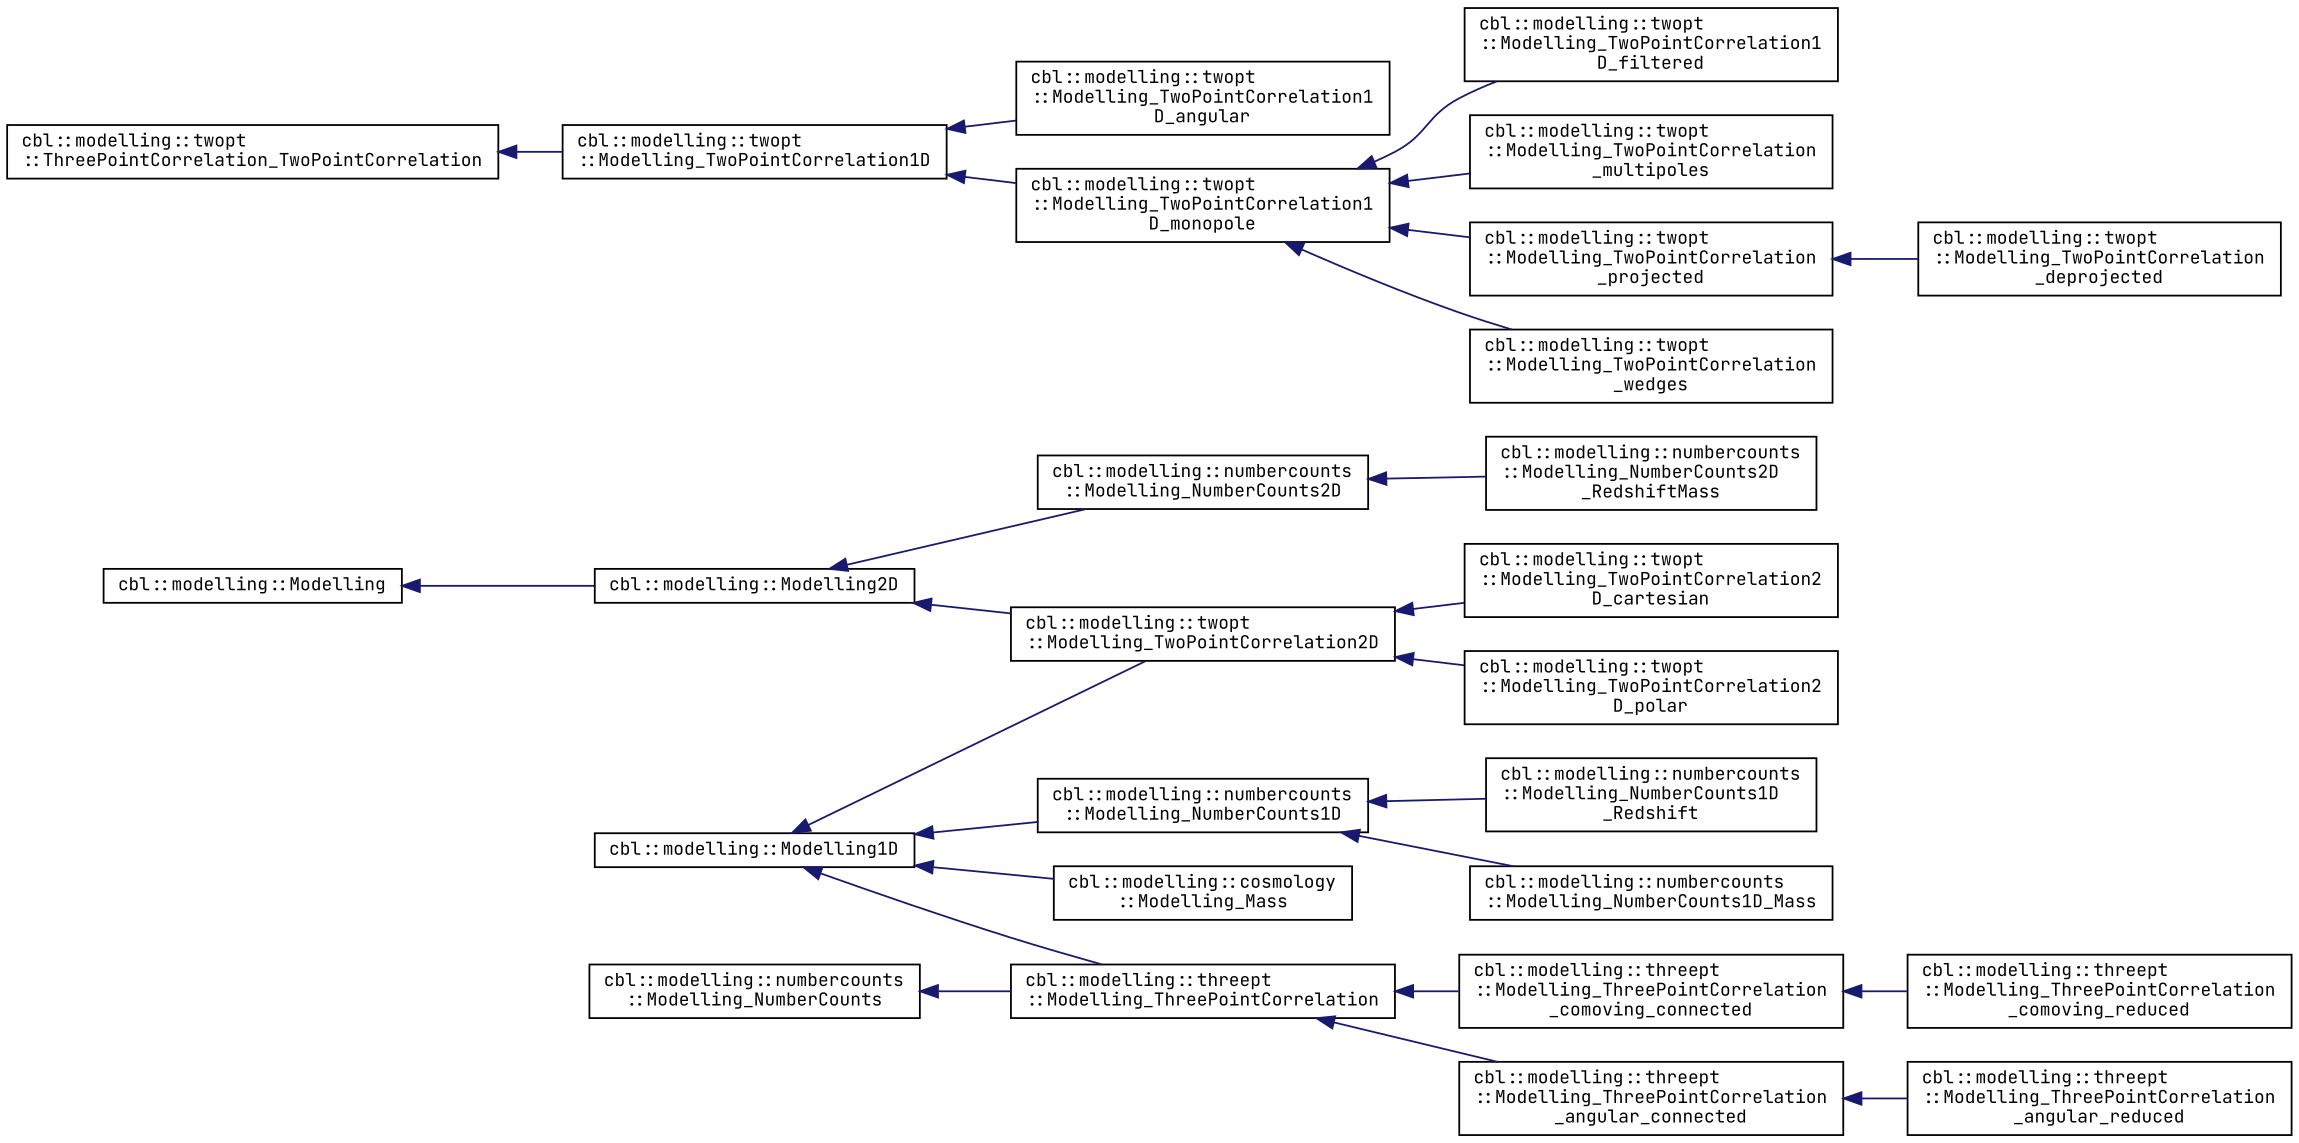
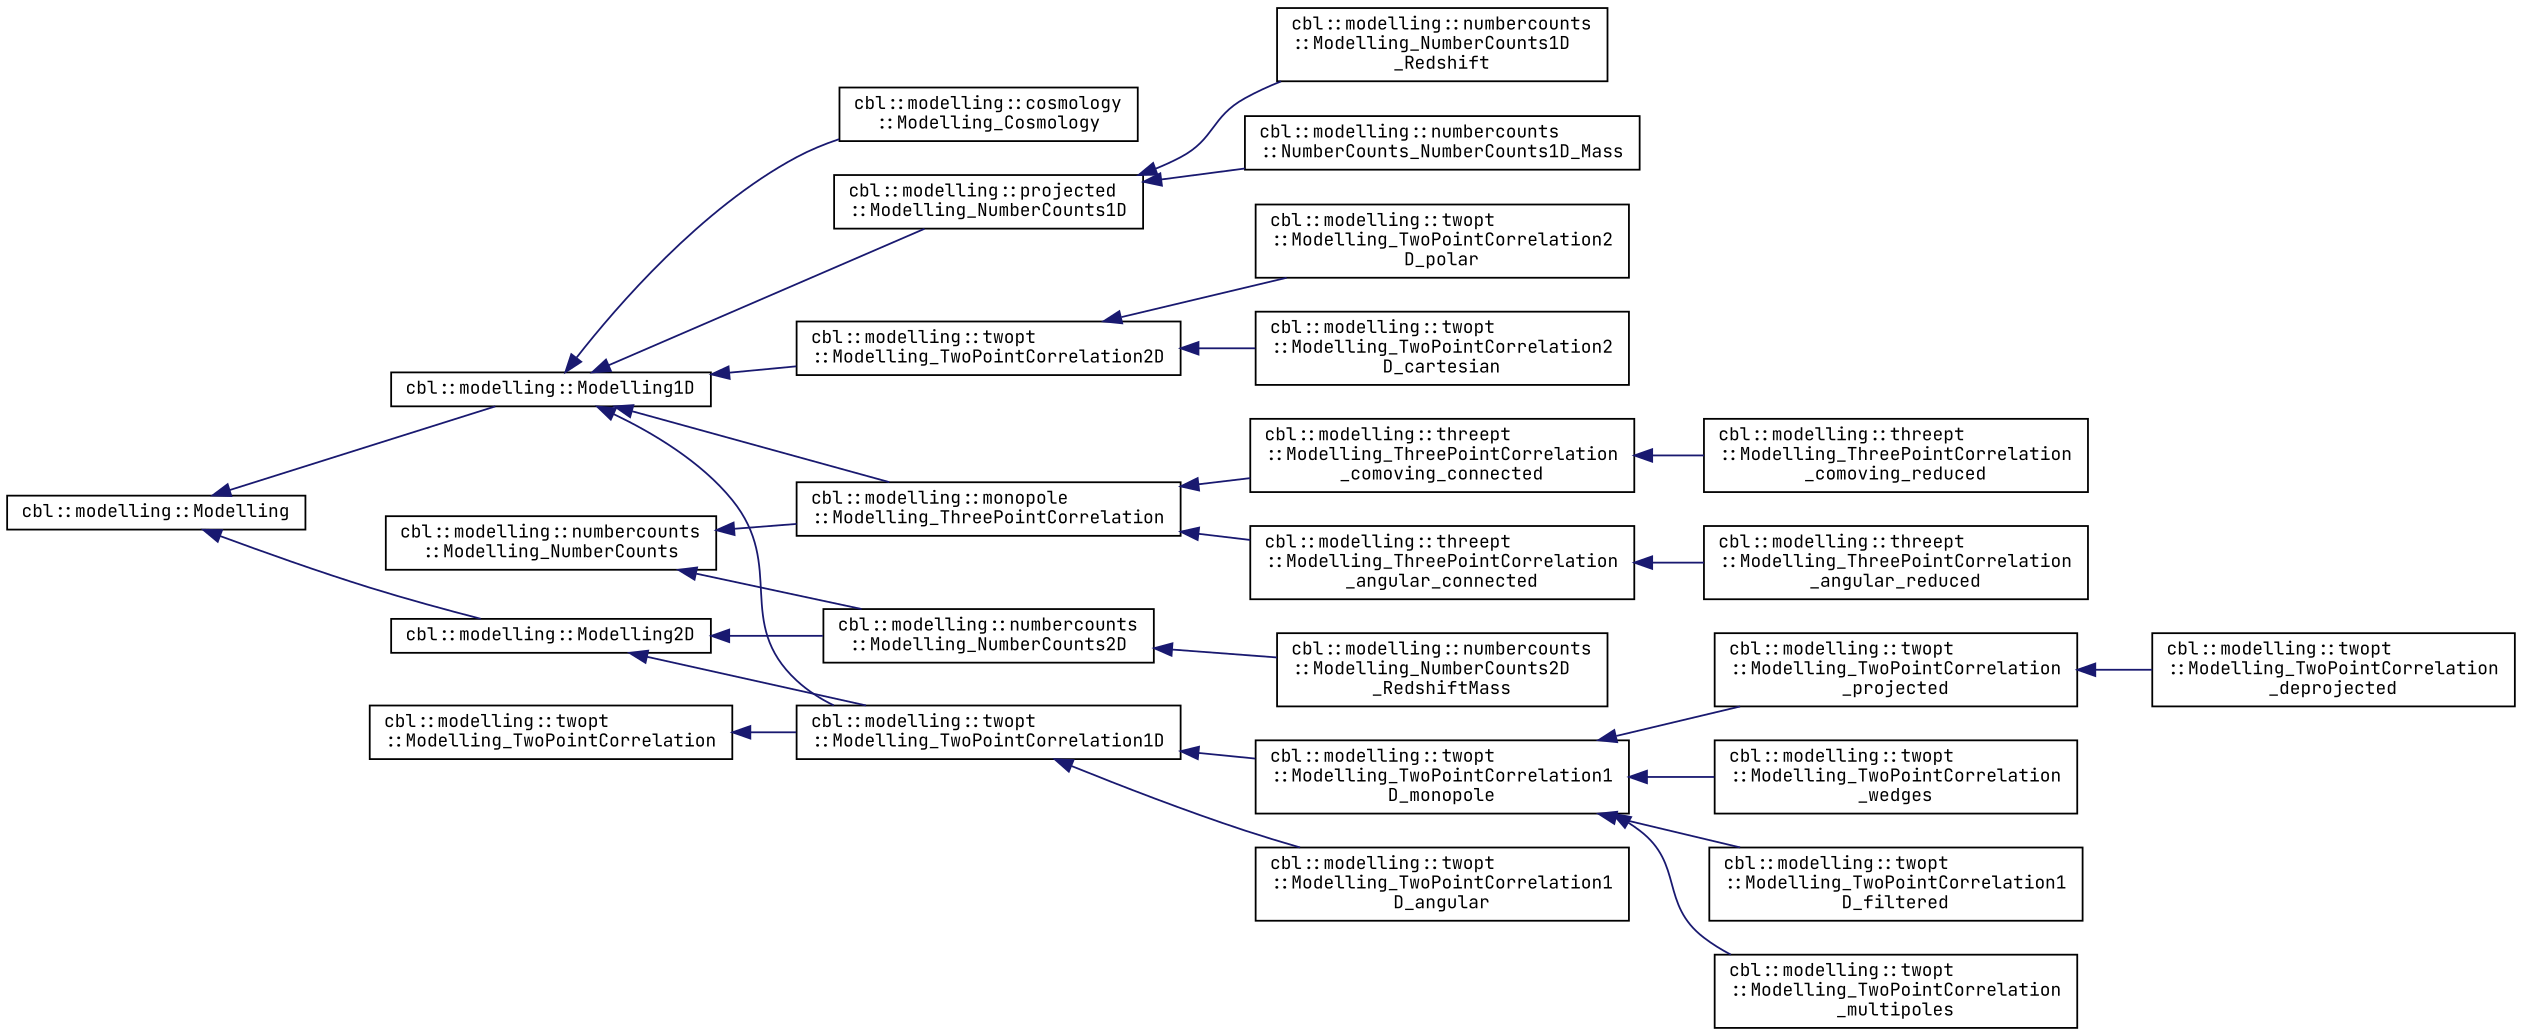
node "cbl::modelling::twopt ::ThreePointCorrelation_TwoPointCorrelation": label "cbl::modelling::twopt ::ThreePointCorrelation_TwoPointCorrelation" -> "cbl::modelling::twopt ::Modelling_TwoPointCorrelation"
edge "cbl::modelling::Modelling1D" -> "cbl::modelling::Modelling": added
edge "cbl::modelling::twopt ::Modelling_TwoPointCorrelation1D" -> "cbl::modelling::Modelling1D": added
edge "cbl::modelling::numbercounts ::Modelling_NumberCounts2D" -> "cbl::modelling::numbercounts ::Modelling_NumberCounts": added
edge "cbl::modelling::twopt ::Modelling_TwoPointCorrelation2D" -> "cbl::modelling::Modelling2D": now "cbl::modelling::twopt ::Modelling_TwoPointCorrelation1D" -> "cbl::modelling::Modelling2D"
node "cbl::modelling::numbercounts ::Modelling_NumberCounts1D": label "cbl::modelling::numbercounts ::Modelling_NumberCounts1D" -> "cbl::modelling::projected ::Modelling_NumberCounts1D"
node "cbl::modelling::cosmology ::Modelling_Mass": label "cbl::modelling::cosmology ::Modelling_Mass" -> "cbl::modelling::cosmology ::Modelling_Cosmology"
node "cbl::modelling::numbercounts ::Modelling_NumberCounts1D_Mass": label "cbl::modelling::numbercounts ::Modelling_NumberCounts1D_Mass" -> "cbl::modelling::numbercounts ::NumberCounts_NumberCounts1D_Mass"
node "cbl::modelling::threept ::Modelling_ThreePointCorrelation": label "cbl::modelling::threept ::Modelling_ThreePointCorrelation" -> "cbl::modelling::monopole ::Modelling_ThreePointCorrelation"
